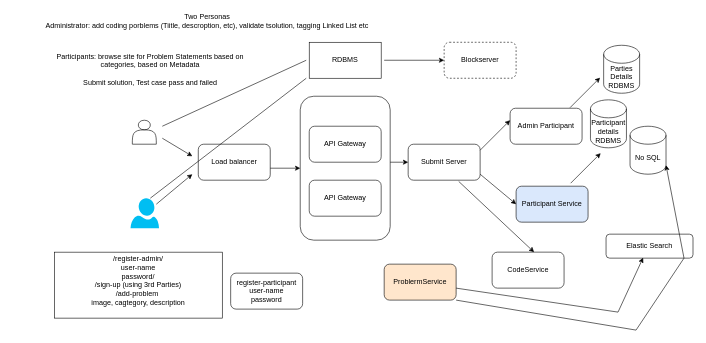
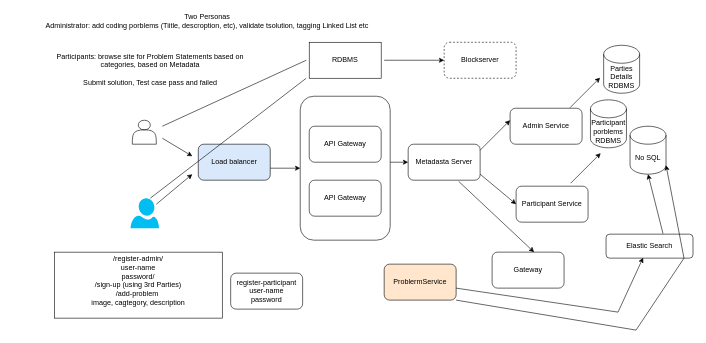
node "Admin Participant": label "Admin Participant" -> "Admin Service"
node "Participant details RDBMS": label "Participant details RDBMS" -> "Participant porblems RDBMS"
node "Load balancer": fillcolor #ffffff -> #dae8fc
node "Submit Server": label "Submit Server" -> "Metadasta Server"
node "Participant Service": fillcolor #dae8fc -> #ffffff
edge "Elastic Search" -> "No SQL": added
node "CodeService": label "CodeService" -> "Gateway"
